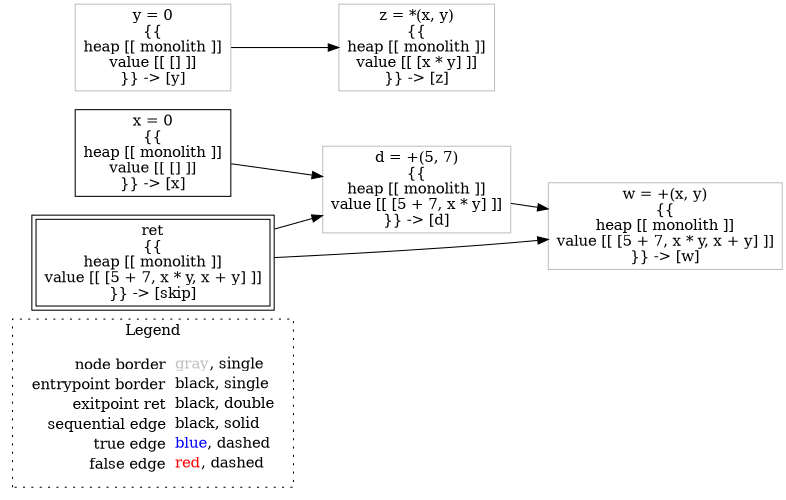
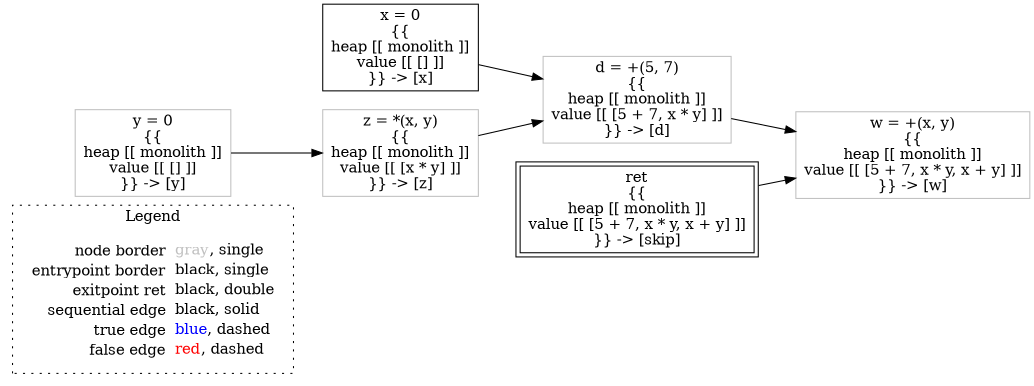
edge "ret" -> "d = +(5, 7)": now "z = *(x, y)" -> "d = +(5, 7)"
